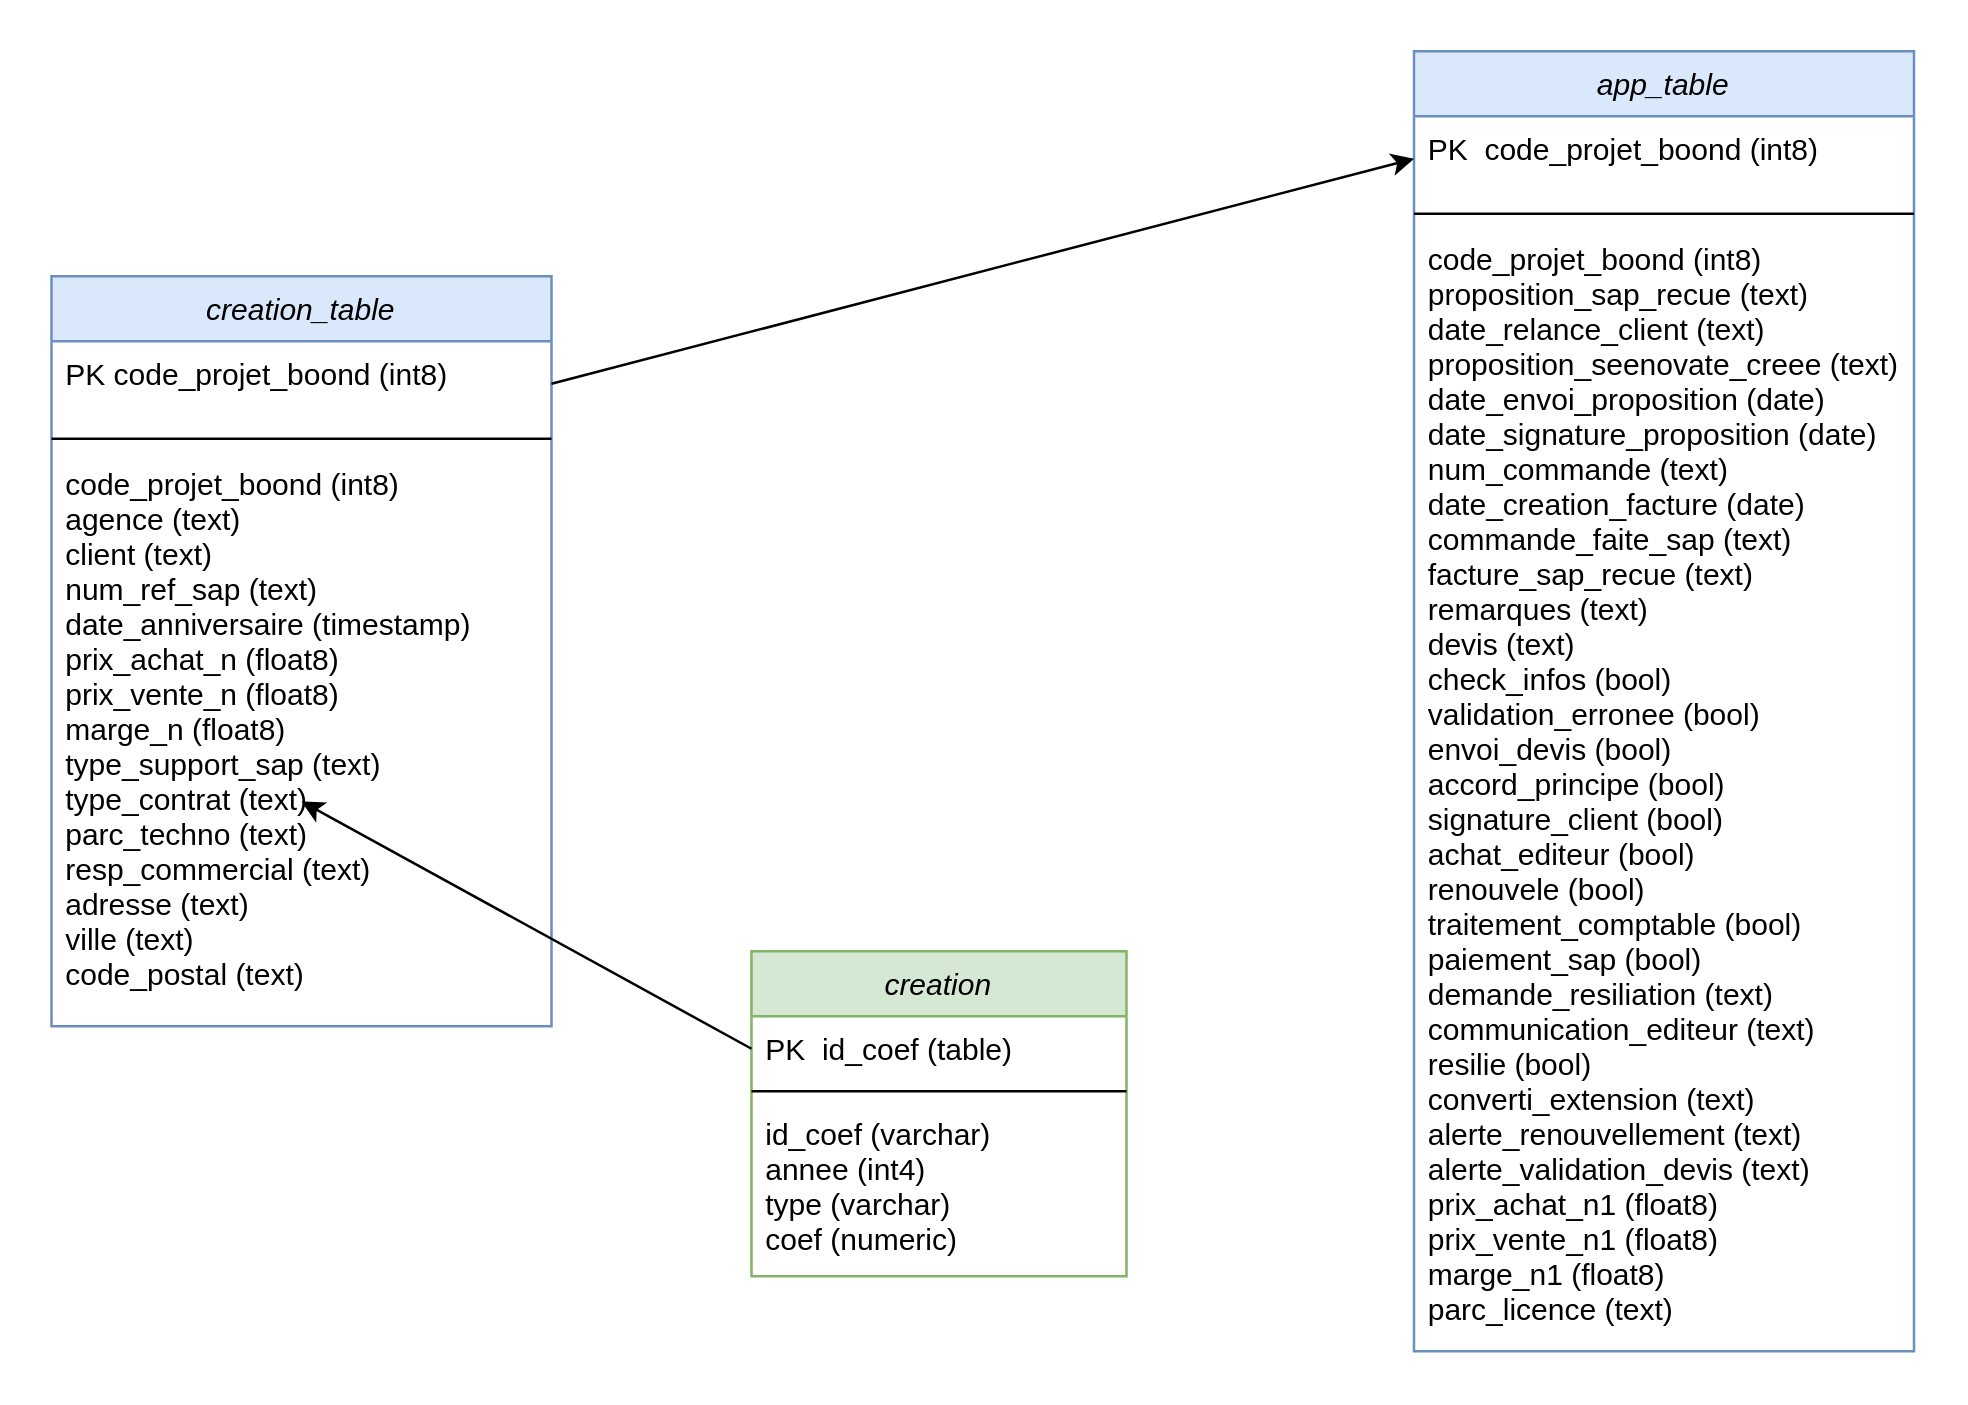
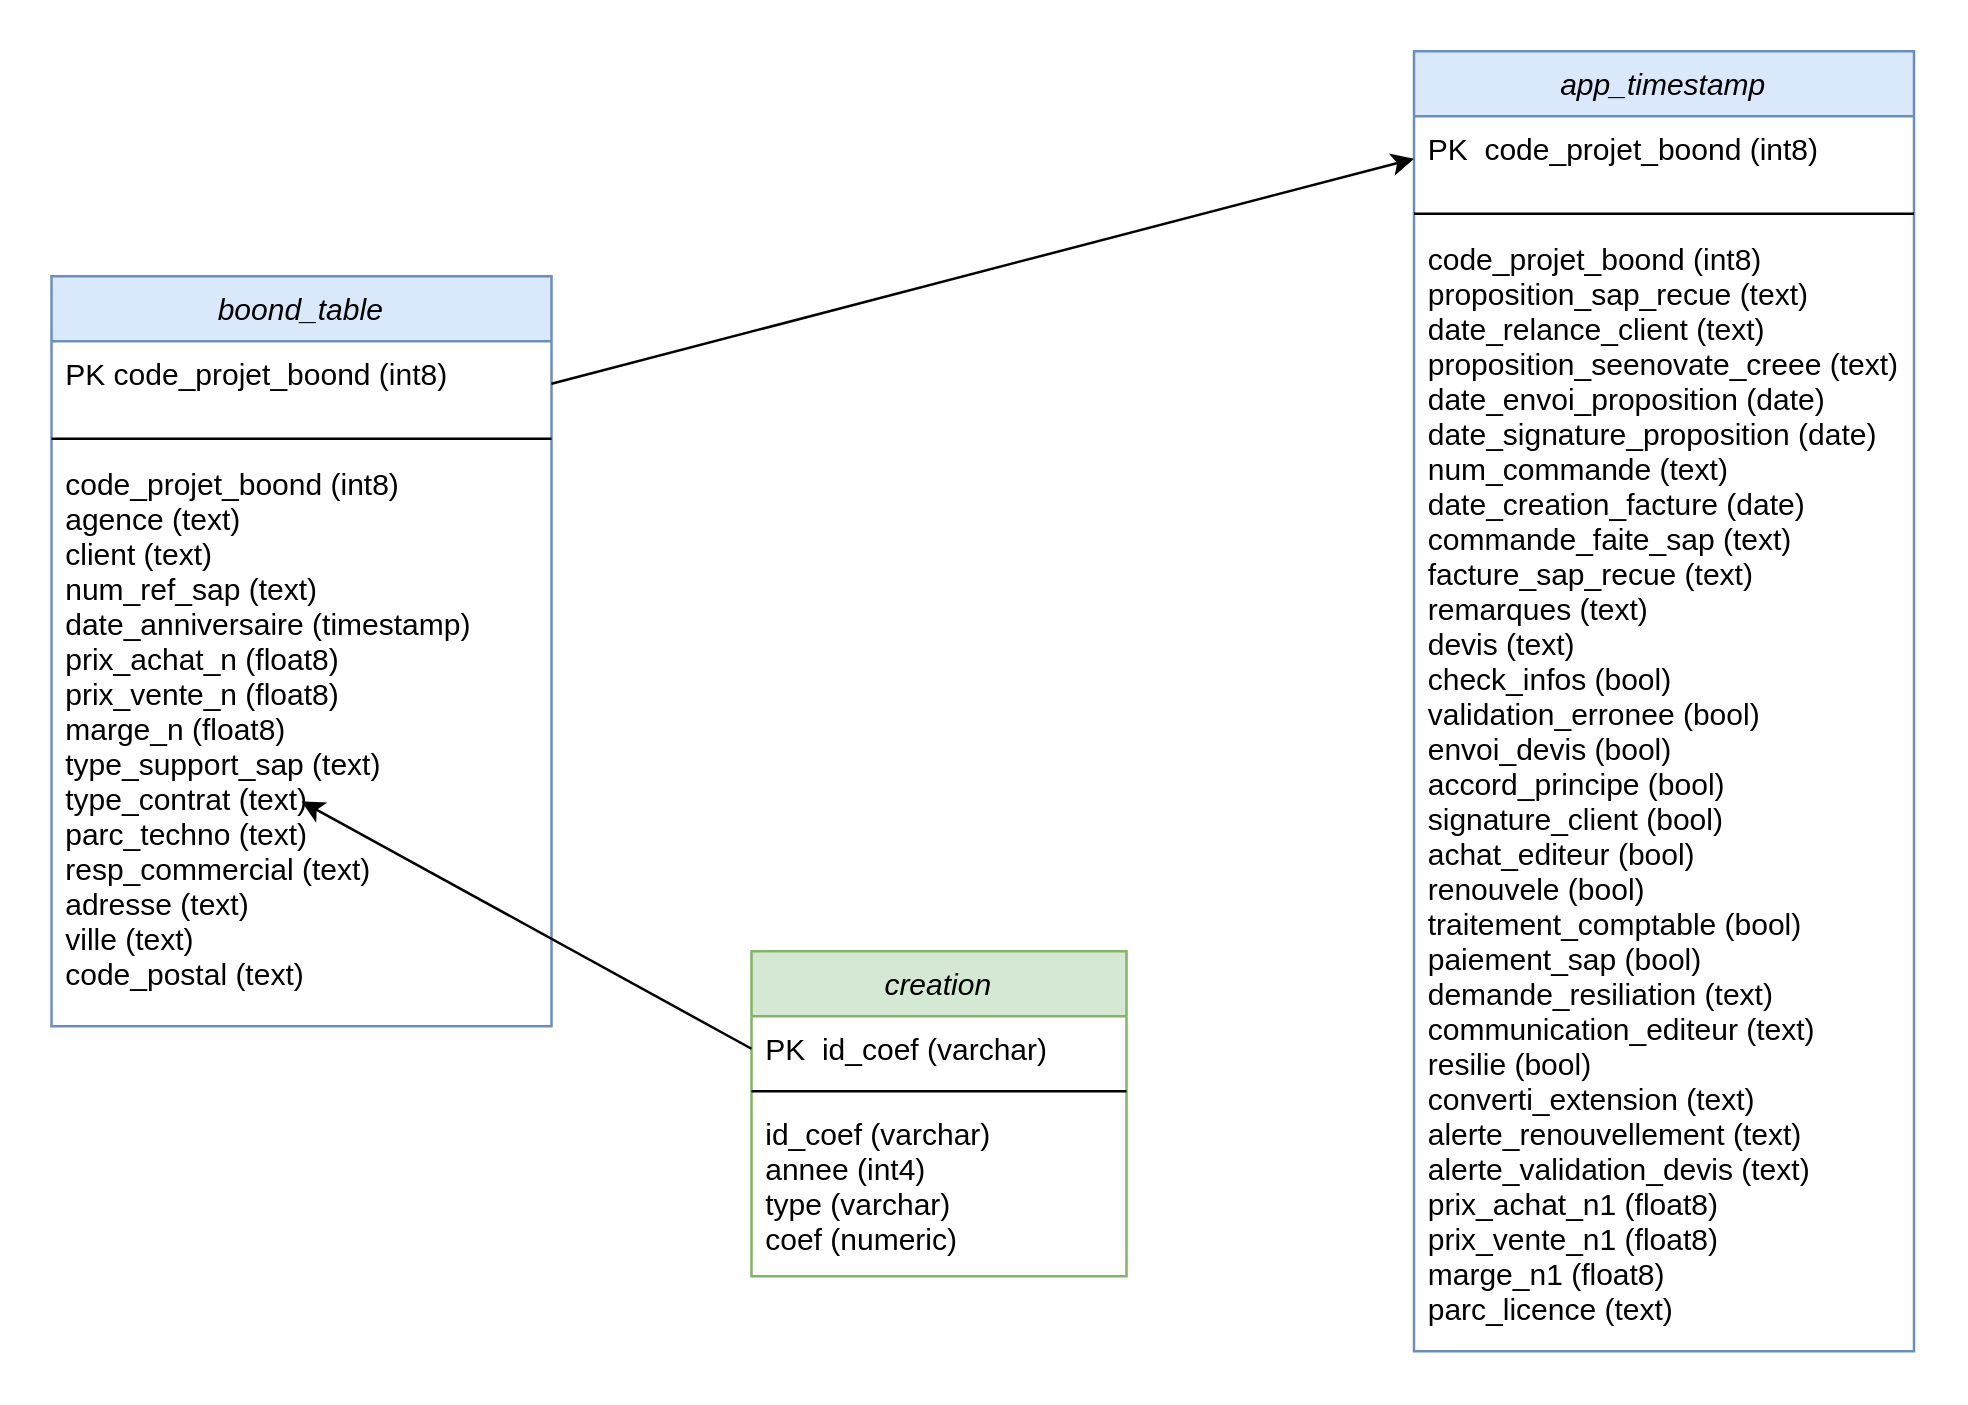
node "app_table": label "app_table" -> "app_timestamp"
node "creation_table": label "creation_table" -> "boond_table"
node "PK id_coef (table)": label "PK id_coef (table)" -> "PK id_coef (varchar)"
